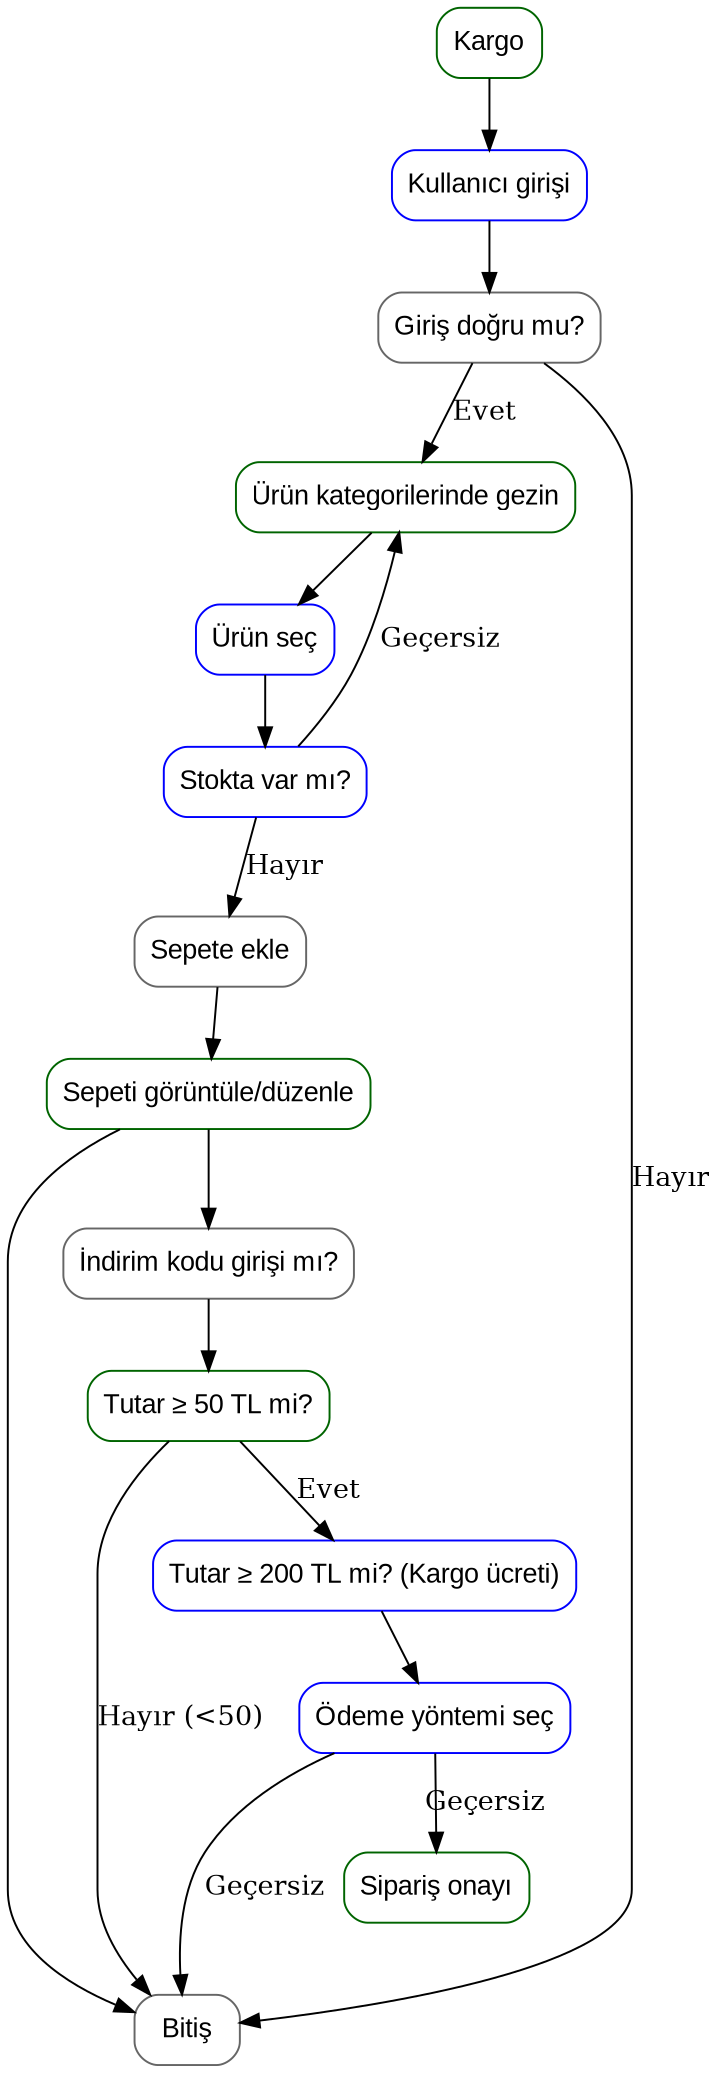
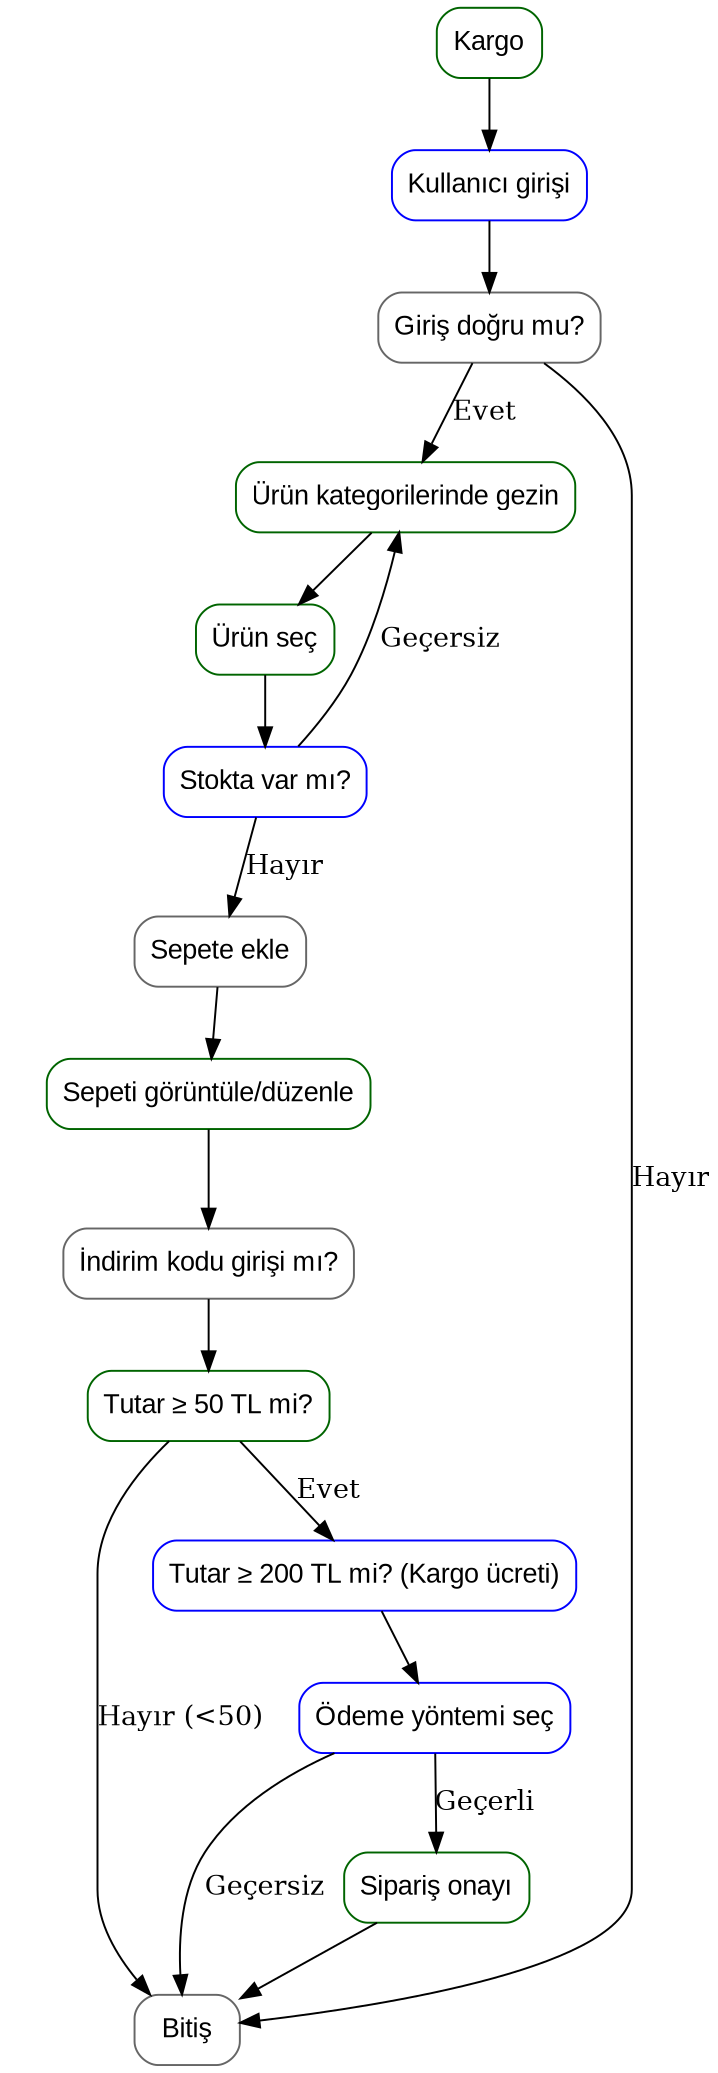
node "Ürün seç": color blue -> darkgreen
edge "Sepeti görüntüle/düzenle" -> "Bitiş": now "Sipariş onayı" -> "Bitiş"
edge "Ödeme yöntemi seç" -> "Sipariş onayı": label "Geçersiz" -> "Geçerli"
